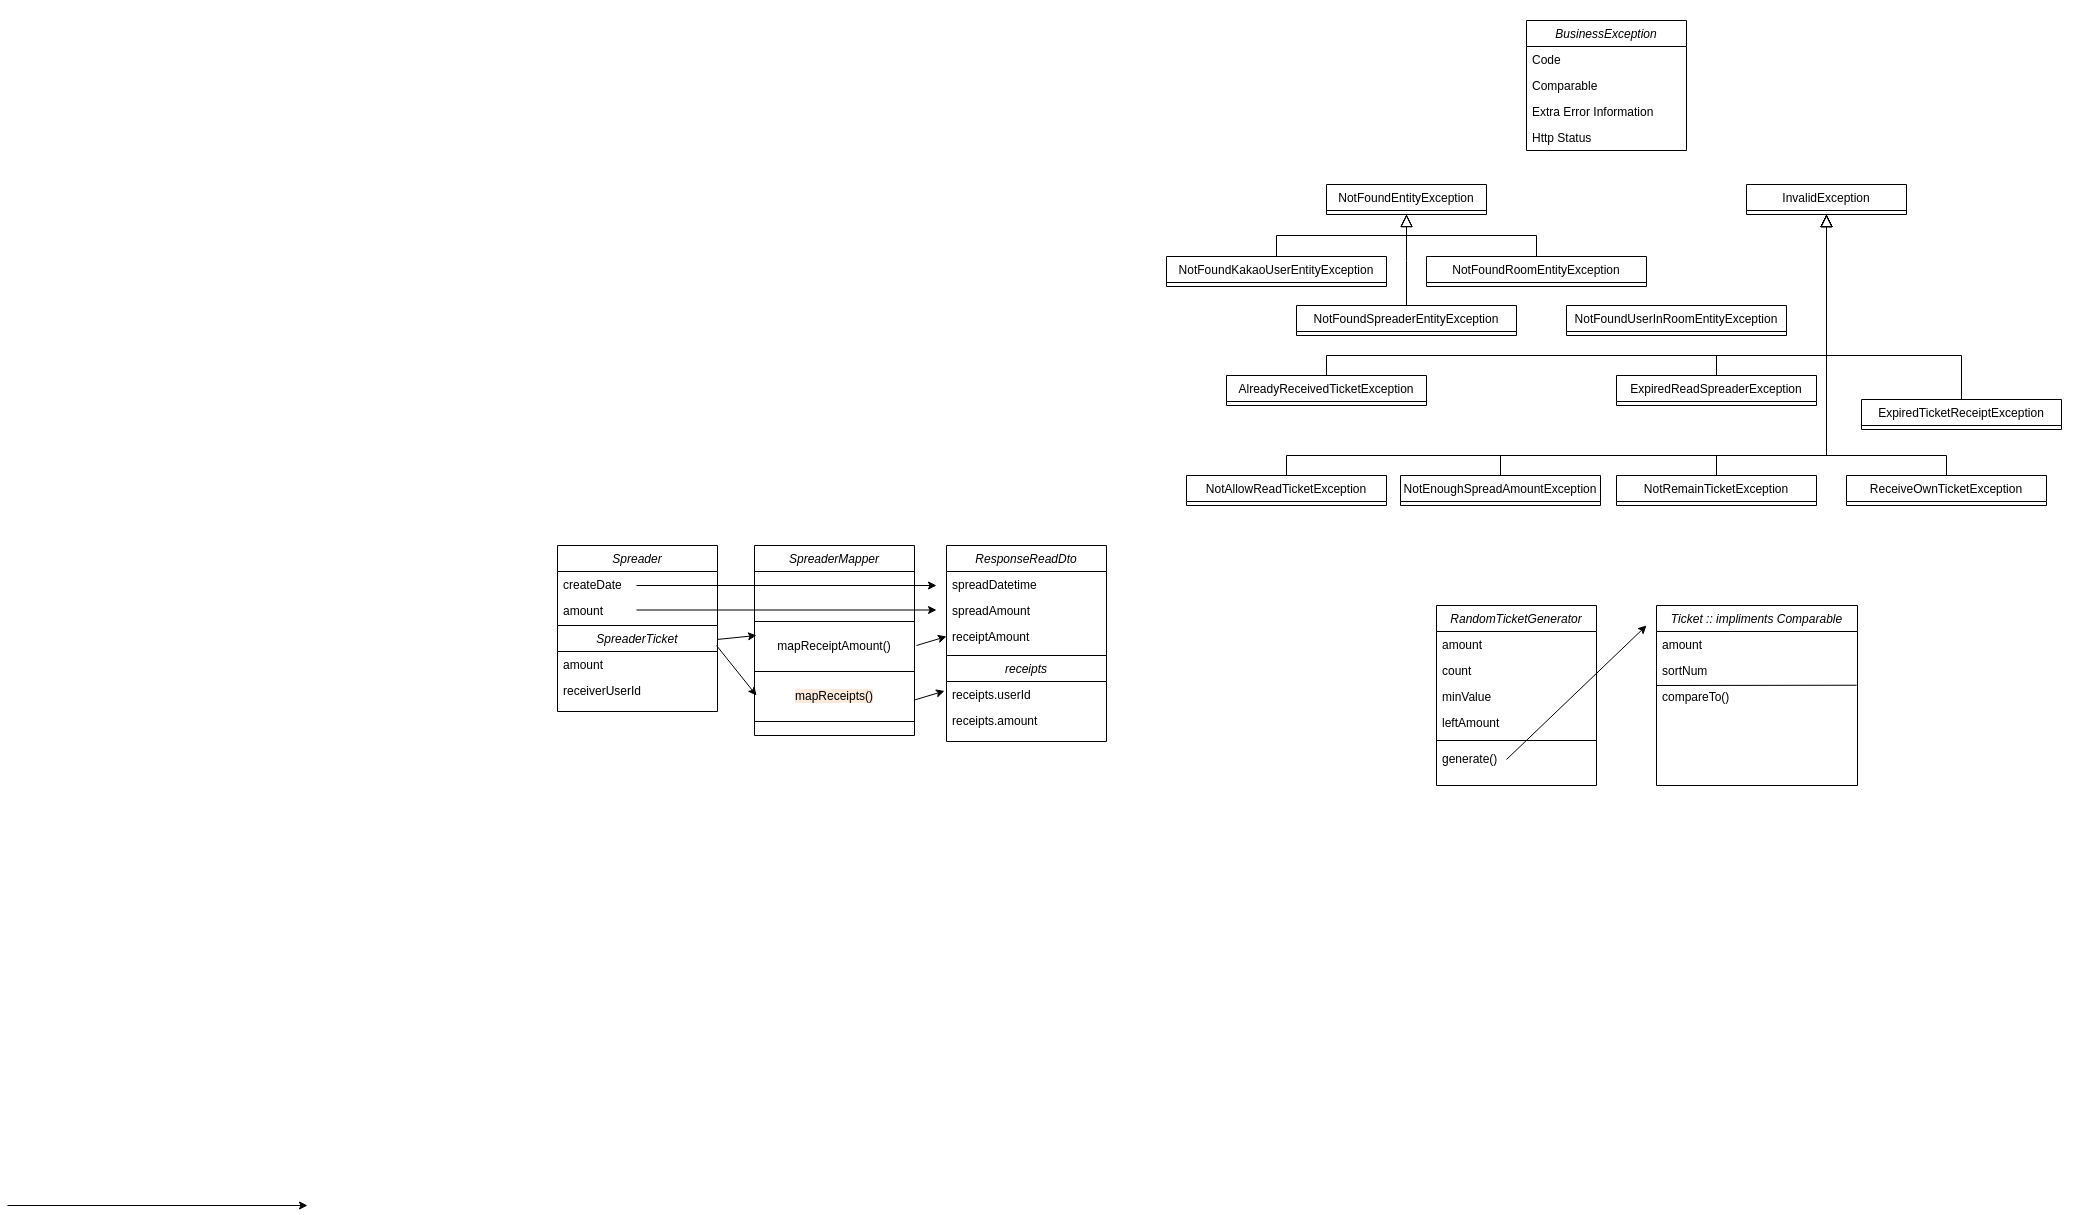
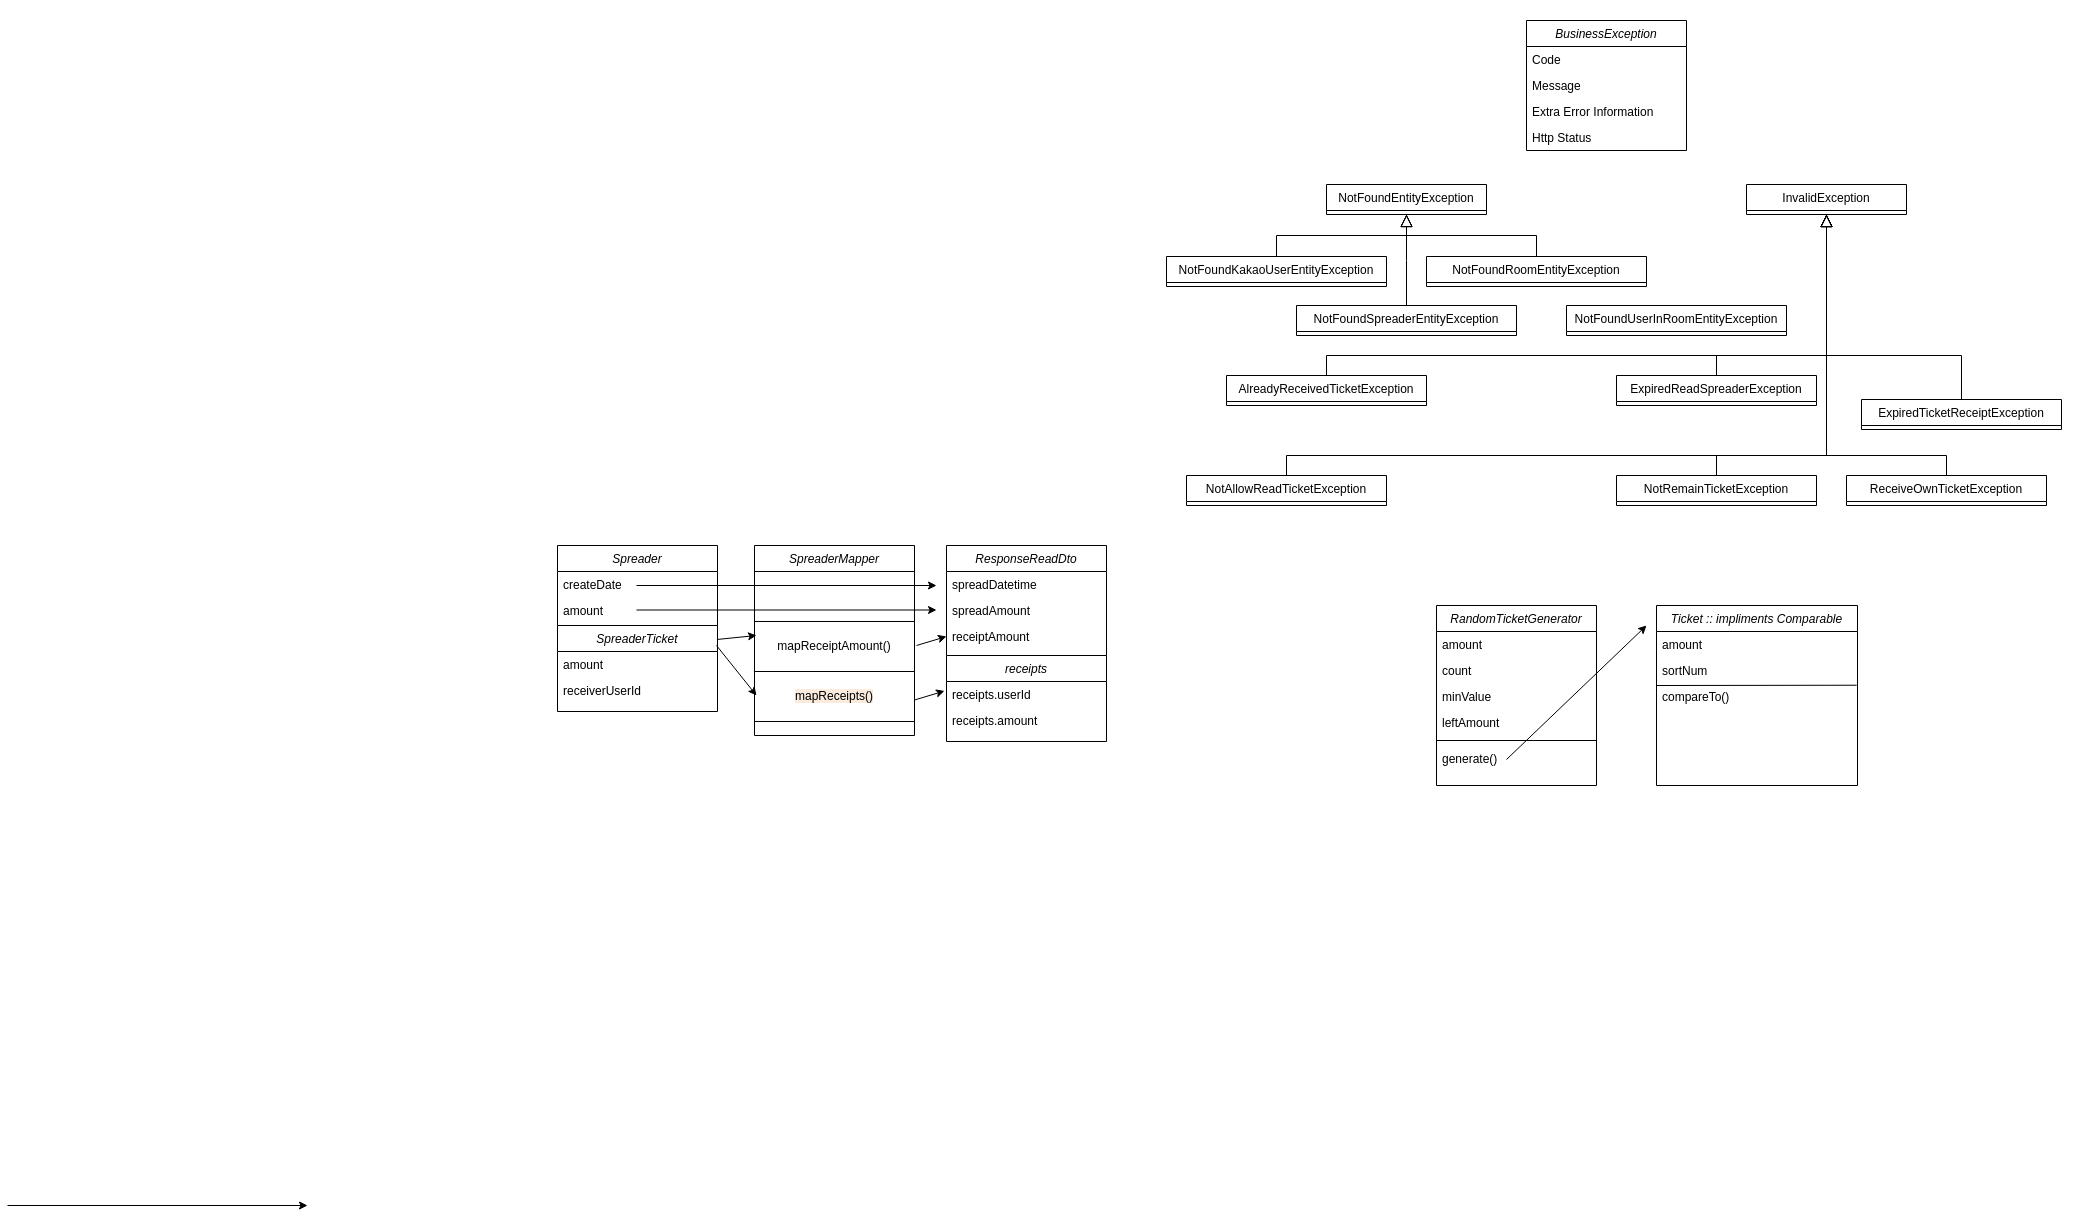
node "Comparable": label "Comparable" -> "Message"
edge "NotEnoughSpreadAmountException" -> "InvalidException": removed
node "NotEnoughSpreadAmountException": removed
